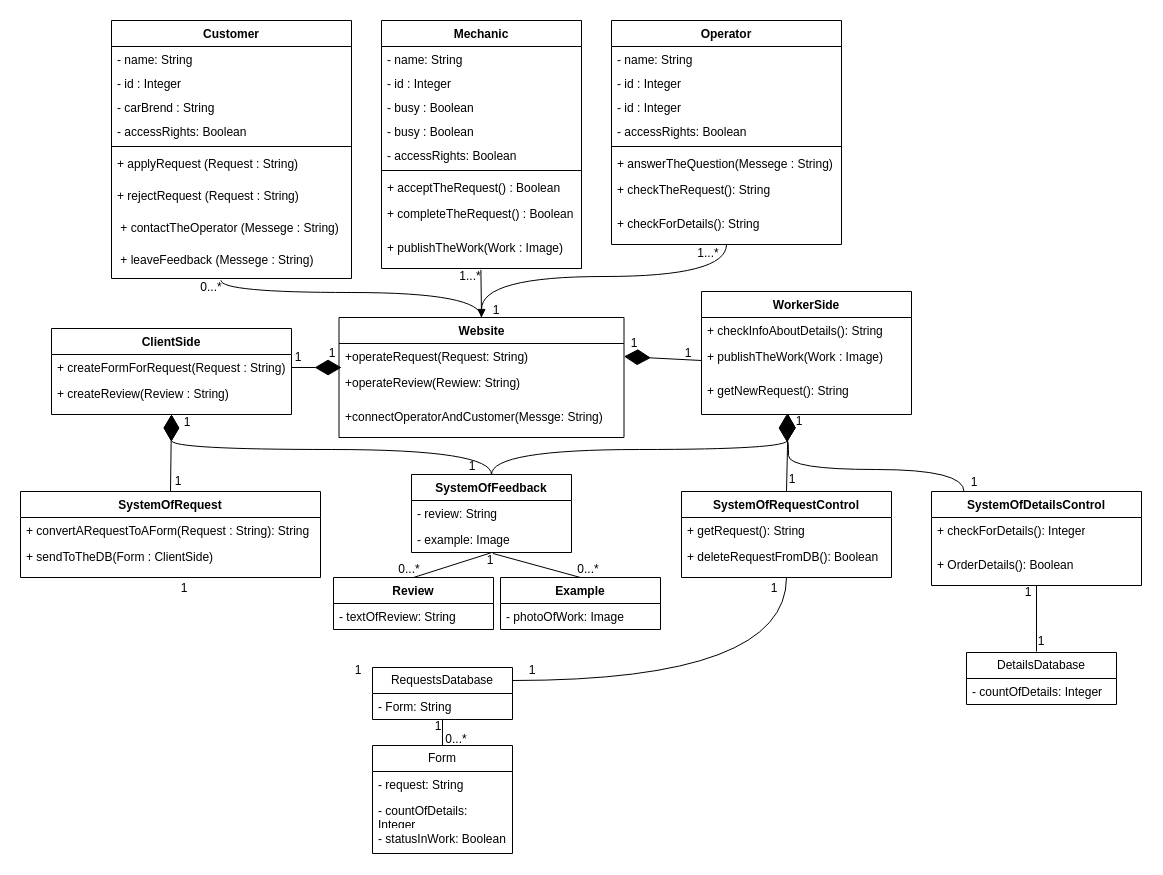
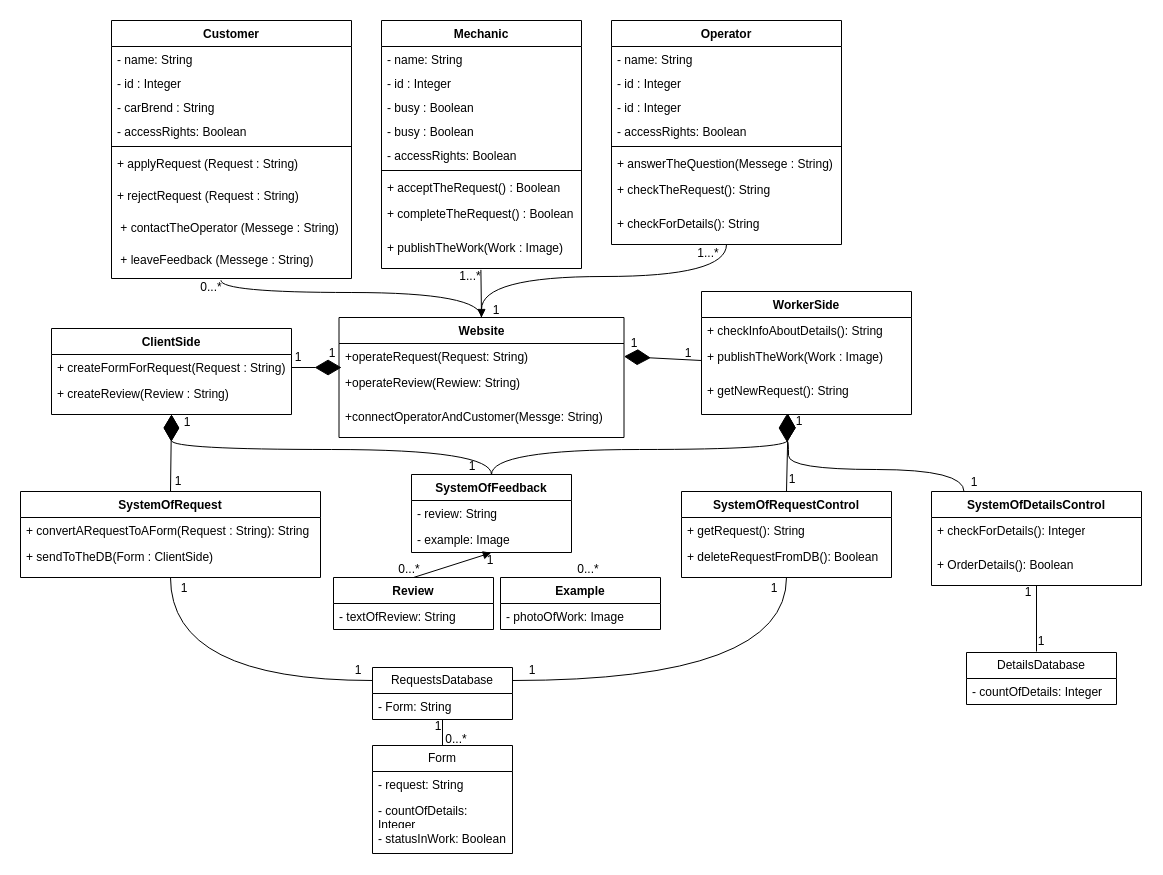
edge "- example: Image" -- "Review": arrowhead none -> block
edge "- example: Image" -- "Example": removed
edge "SystemOfRequest" -- "RequestsDatabase": added
